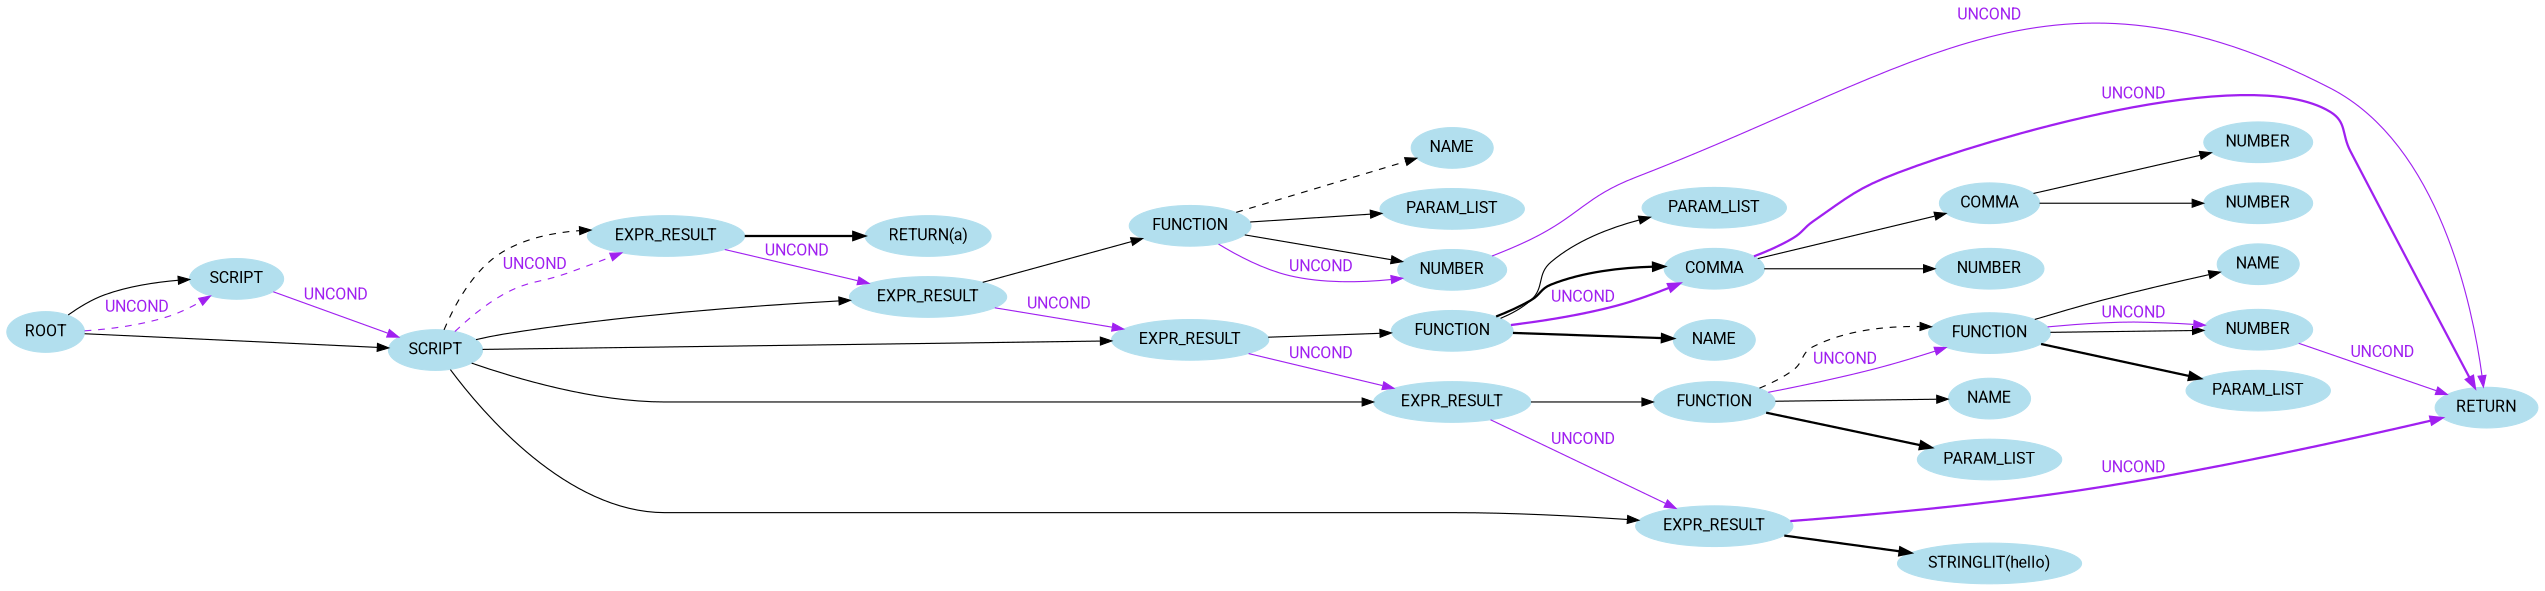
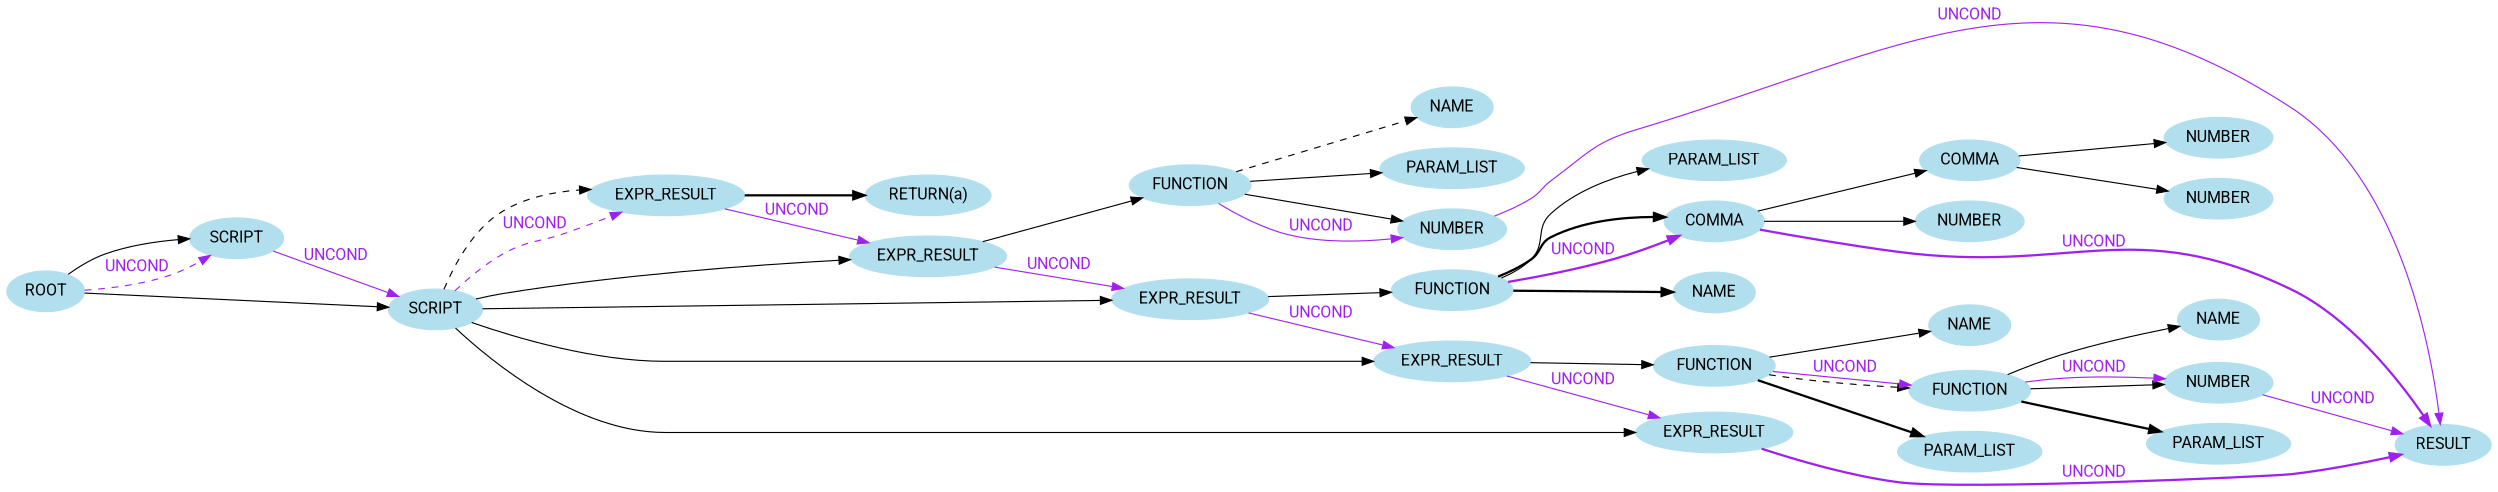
node "RETURN": label "RETURN" -> "RESULT"
node "STRINGLIT(hello)": removed
